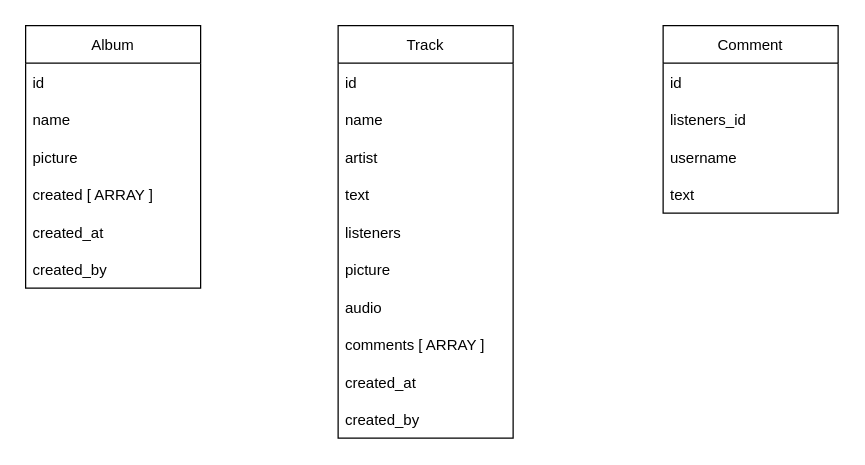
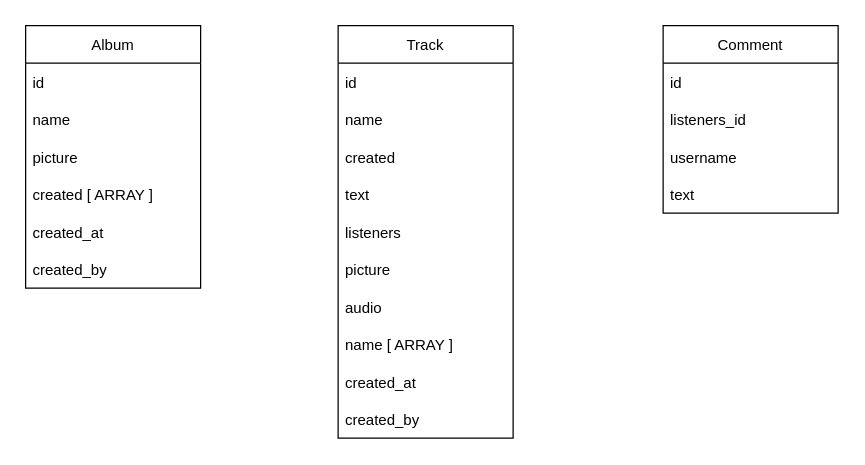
node "artist": label "artist" -> "created"
node "comments [ ARRAY ]": label "comments [ ARRAY ]" -> "name [ ARRAY ]"
